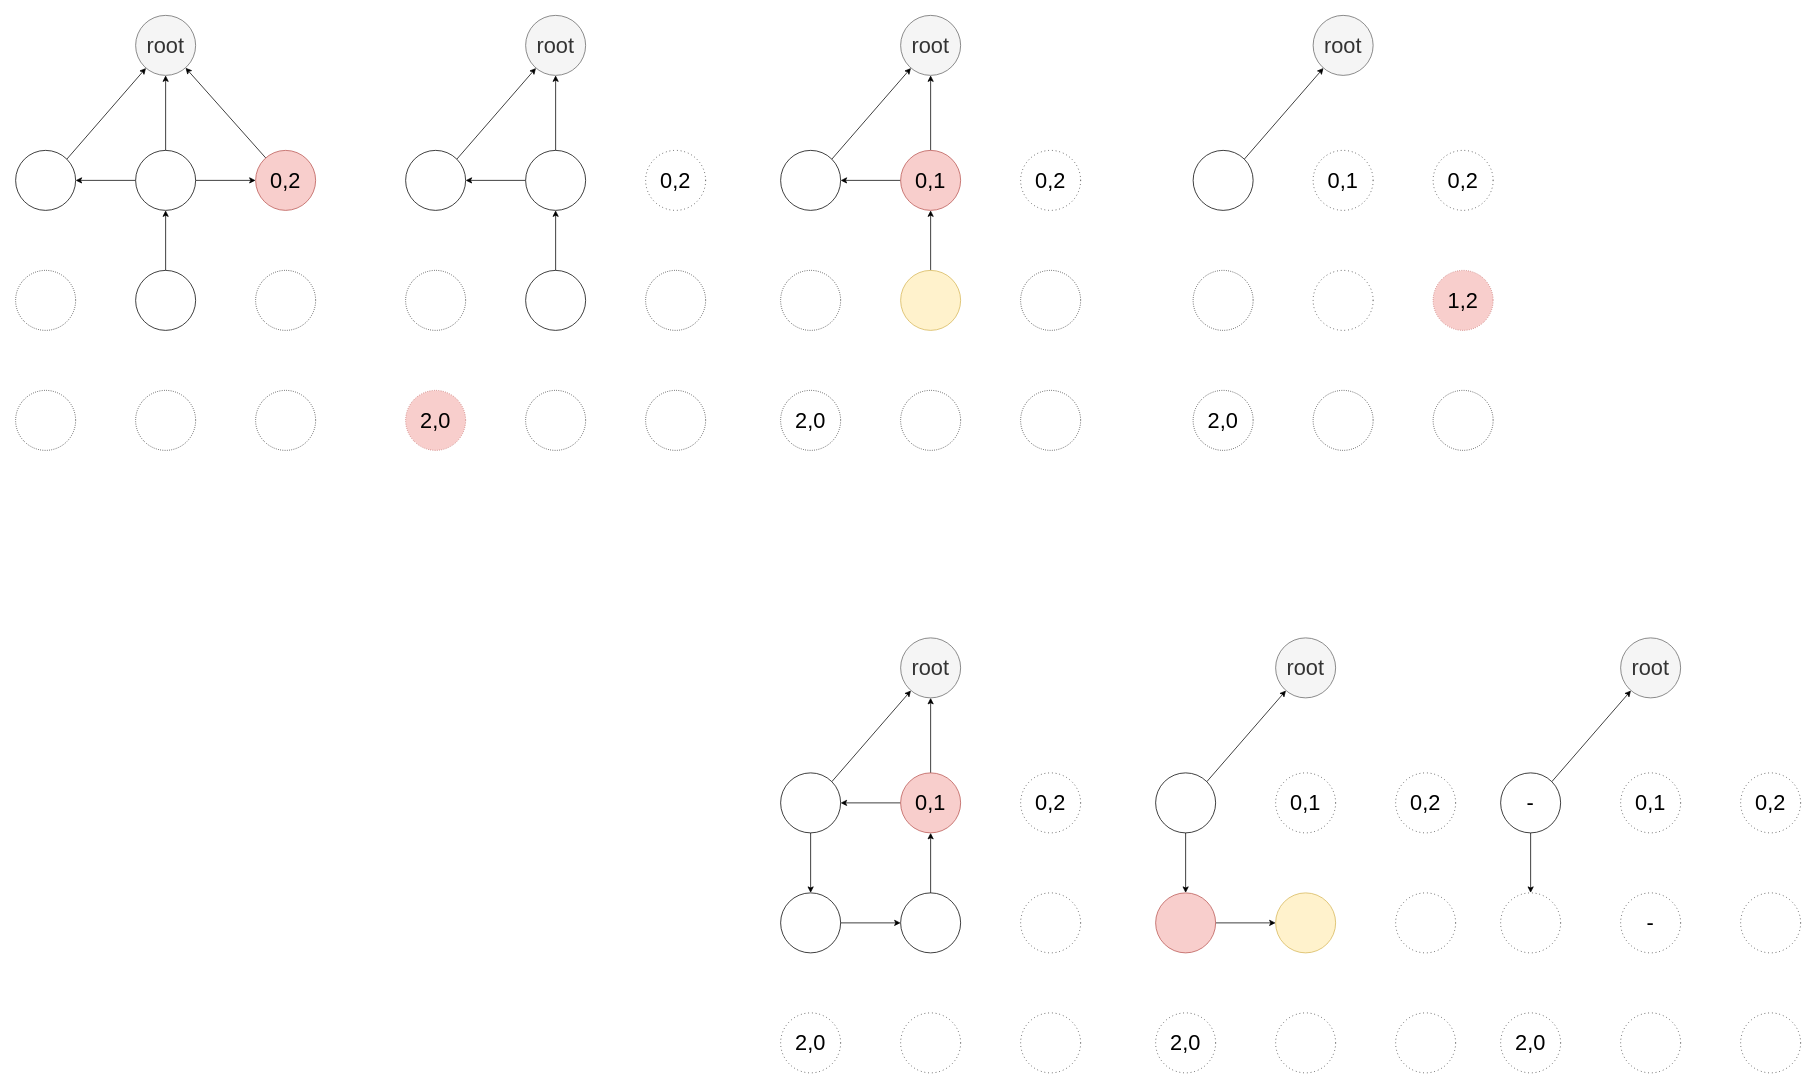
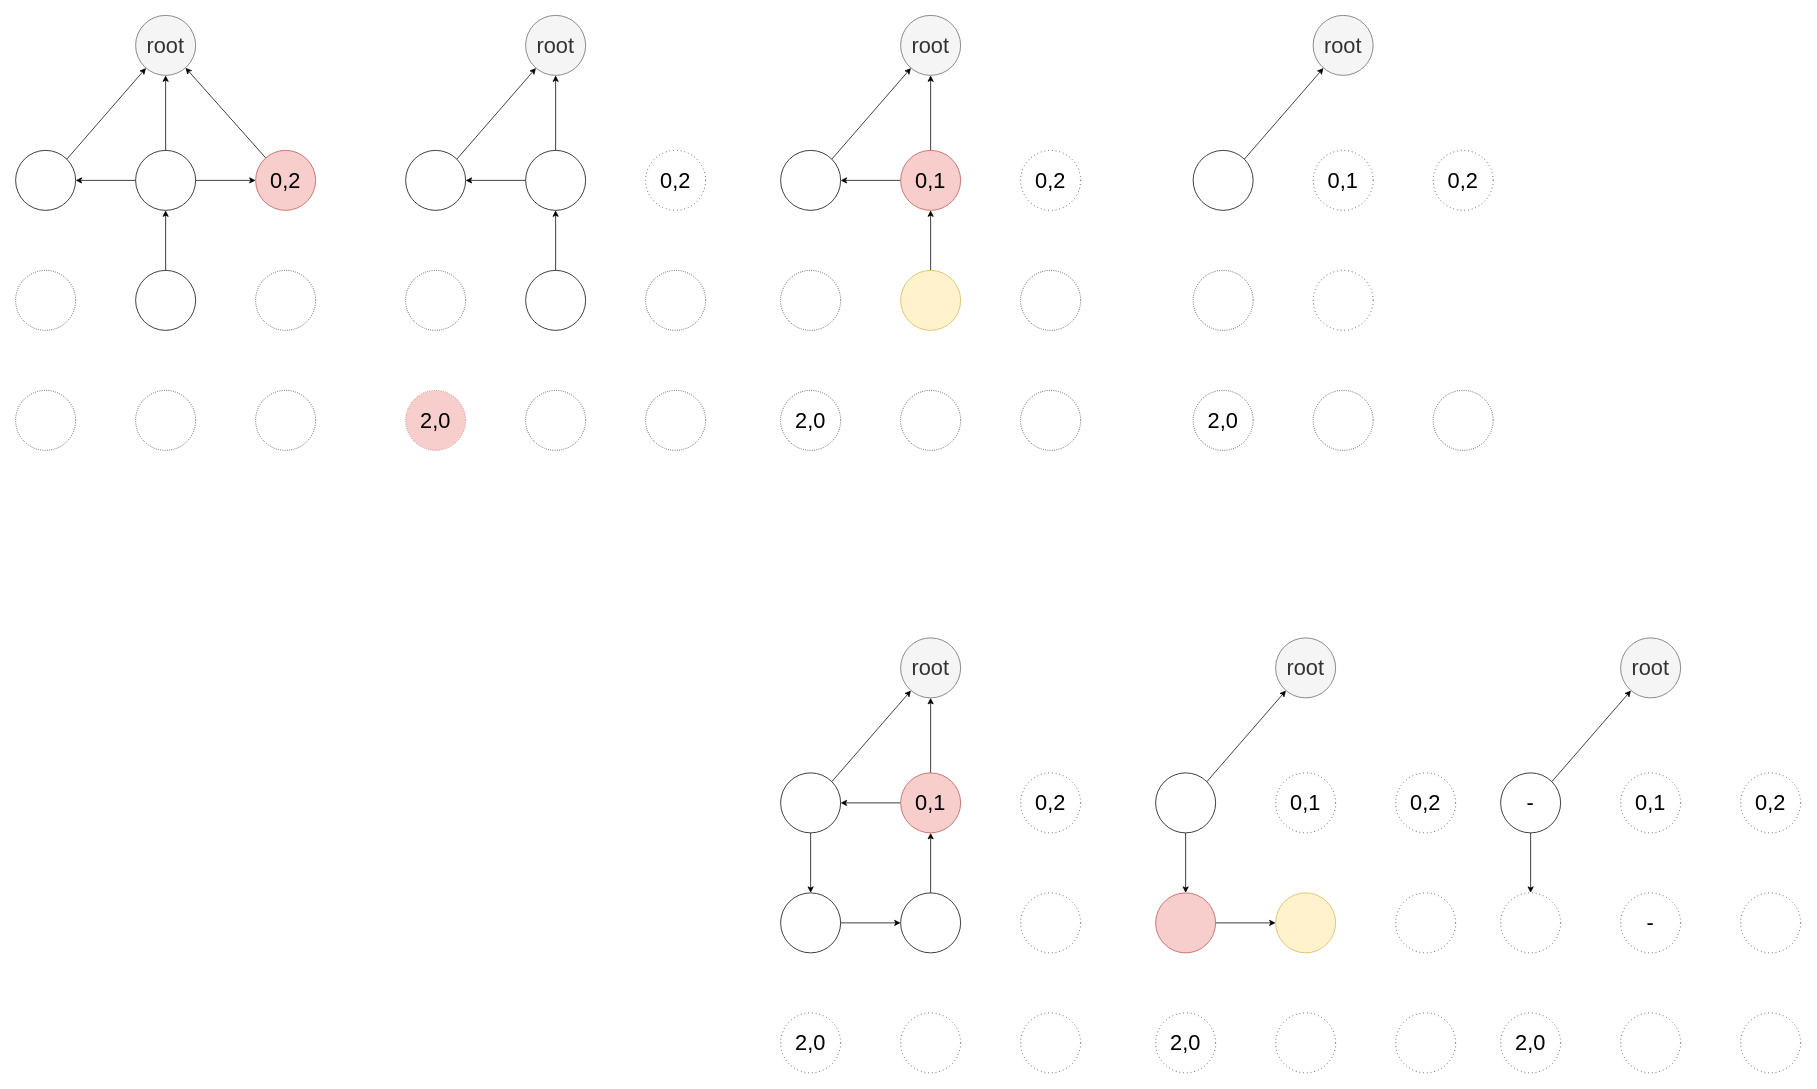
node "1,2": removed
